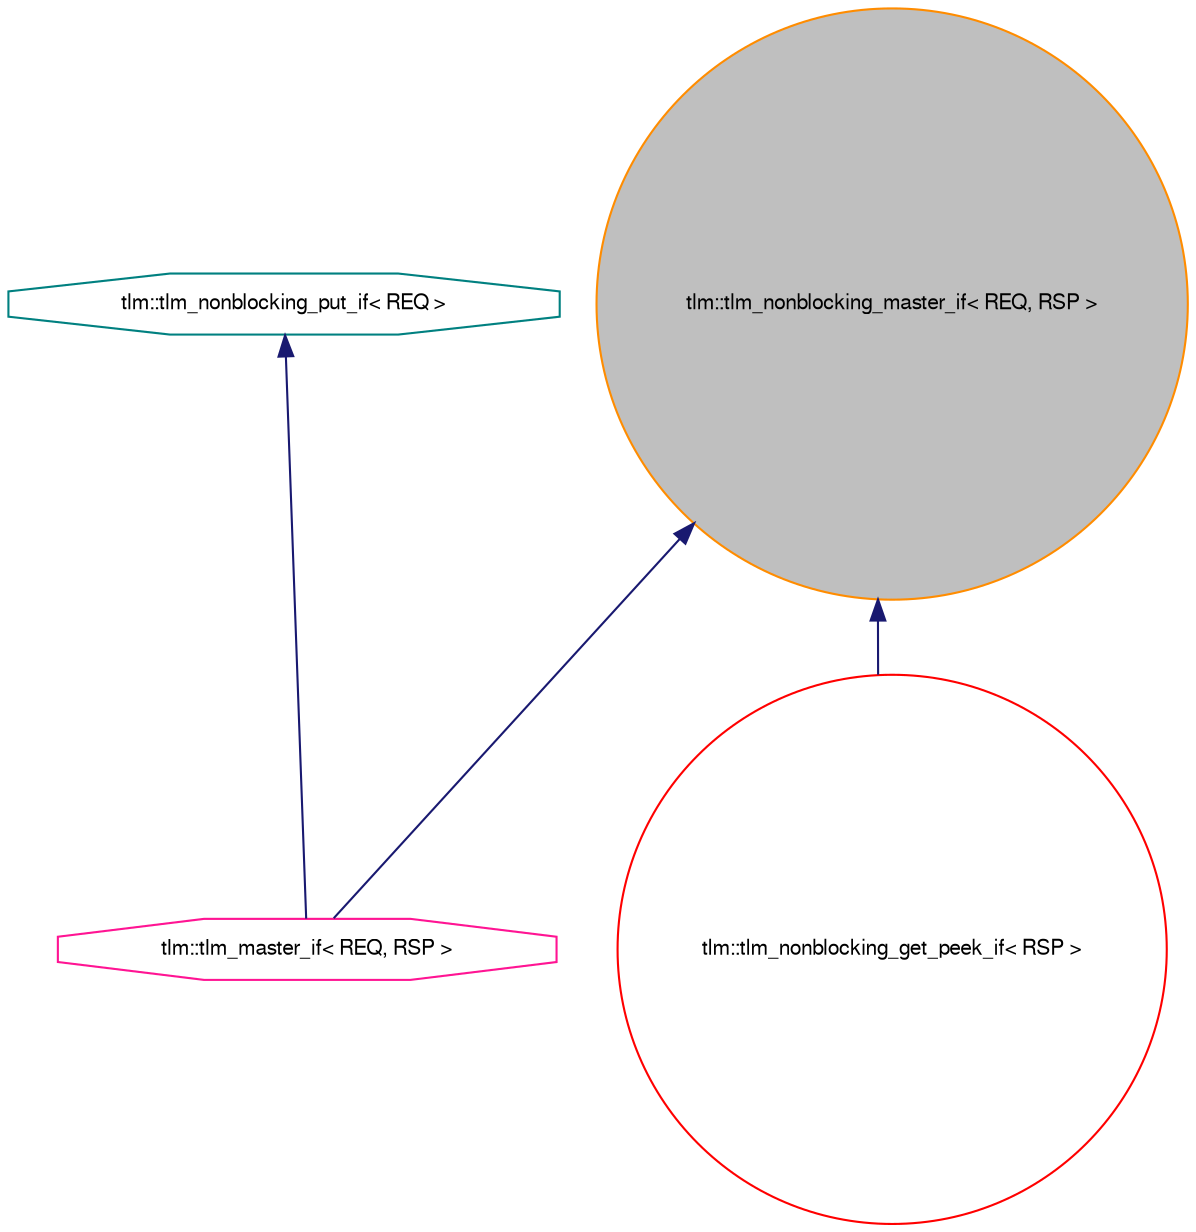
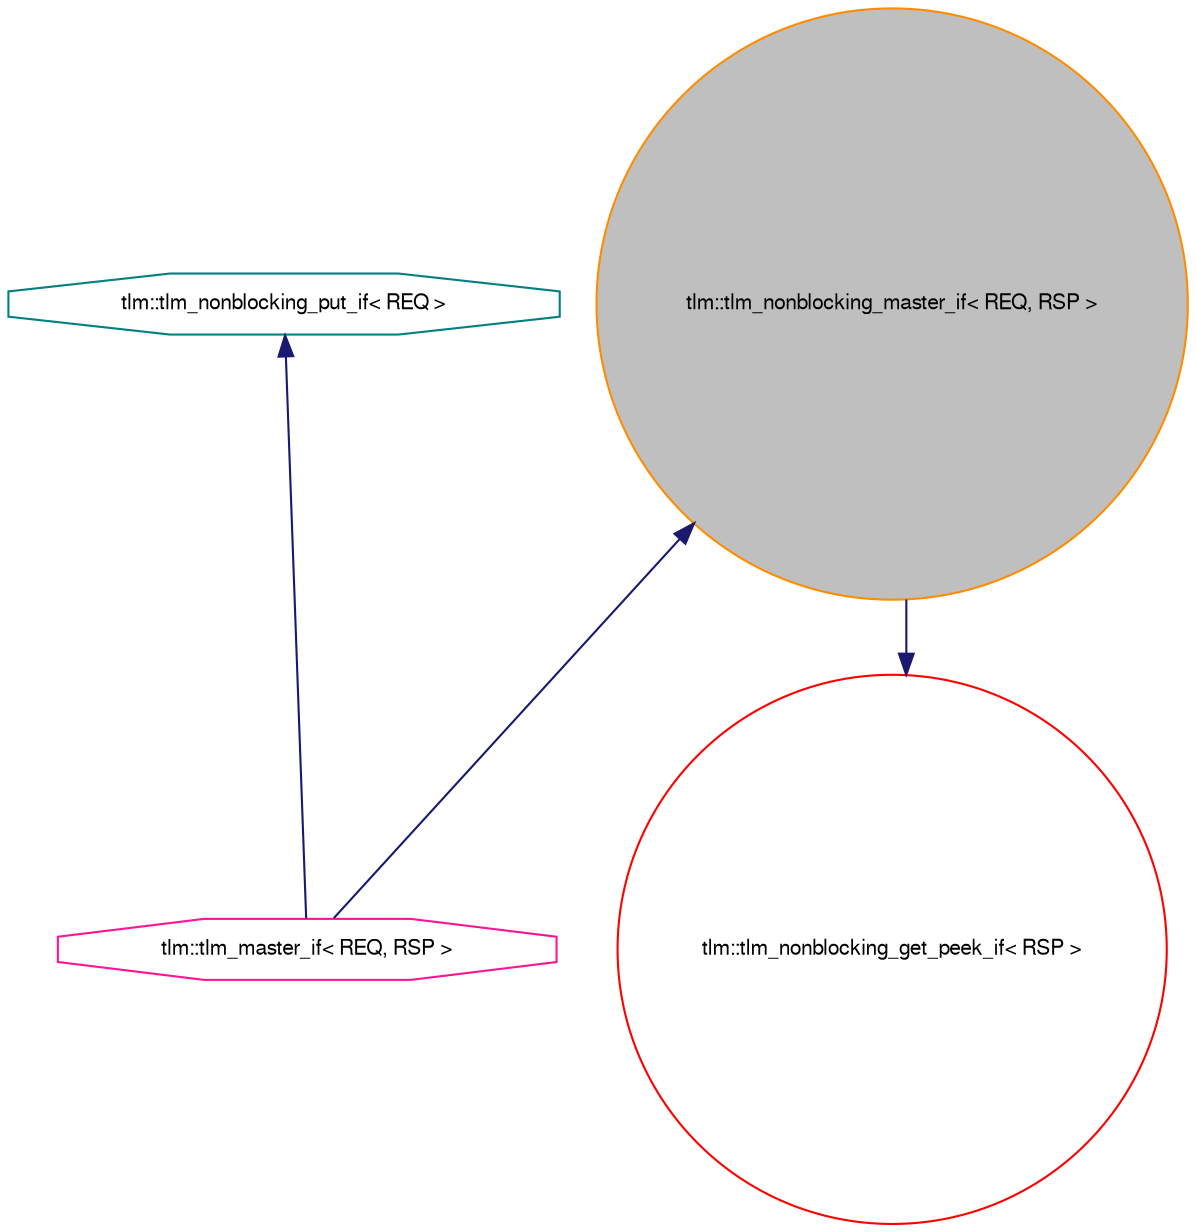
edge "tlm::tlm_nonblocking_get_peek_if< RSP >" -> "tlm::tlm_nonblocking_master_if< REQ, RSP >": reversed
